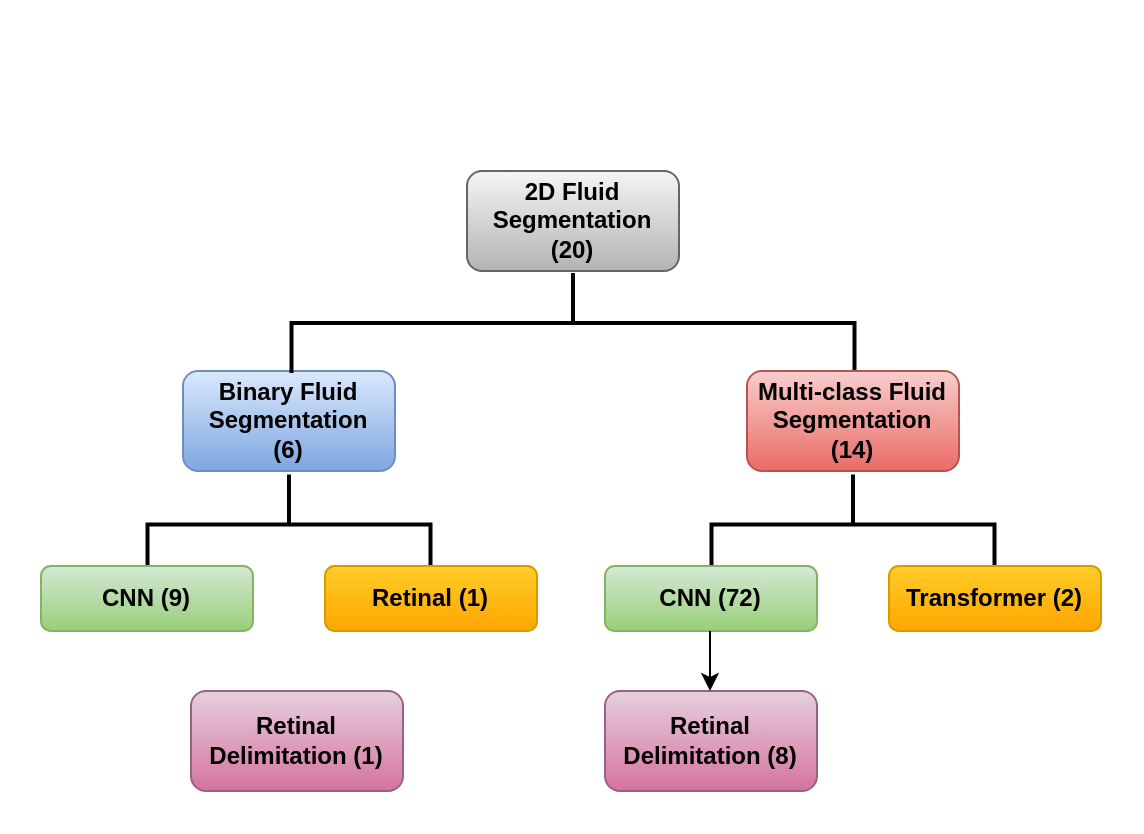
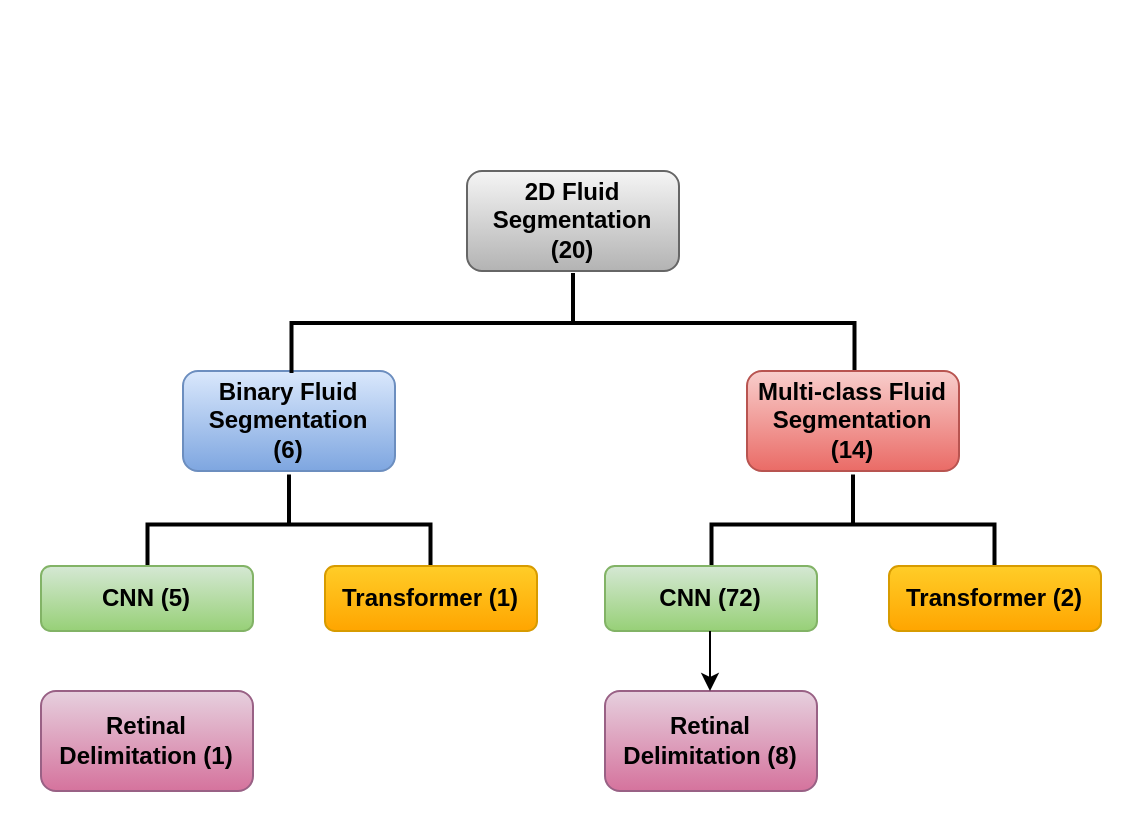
node "CNN (9)": label "CNN (9)" -> "CNN (5)"
node "Retinal (1)": label "Retinal (1)" -> "Transformer (1)"
node "Retinal Delimitation (1)": moved (297, 741) -> (147, 741)
